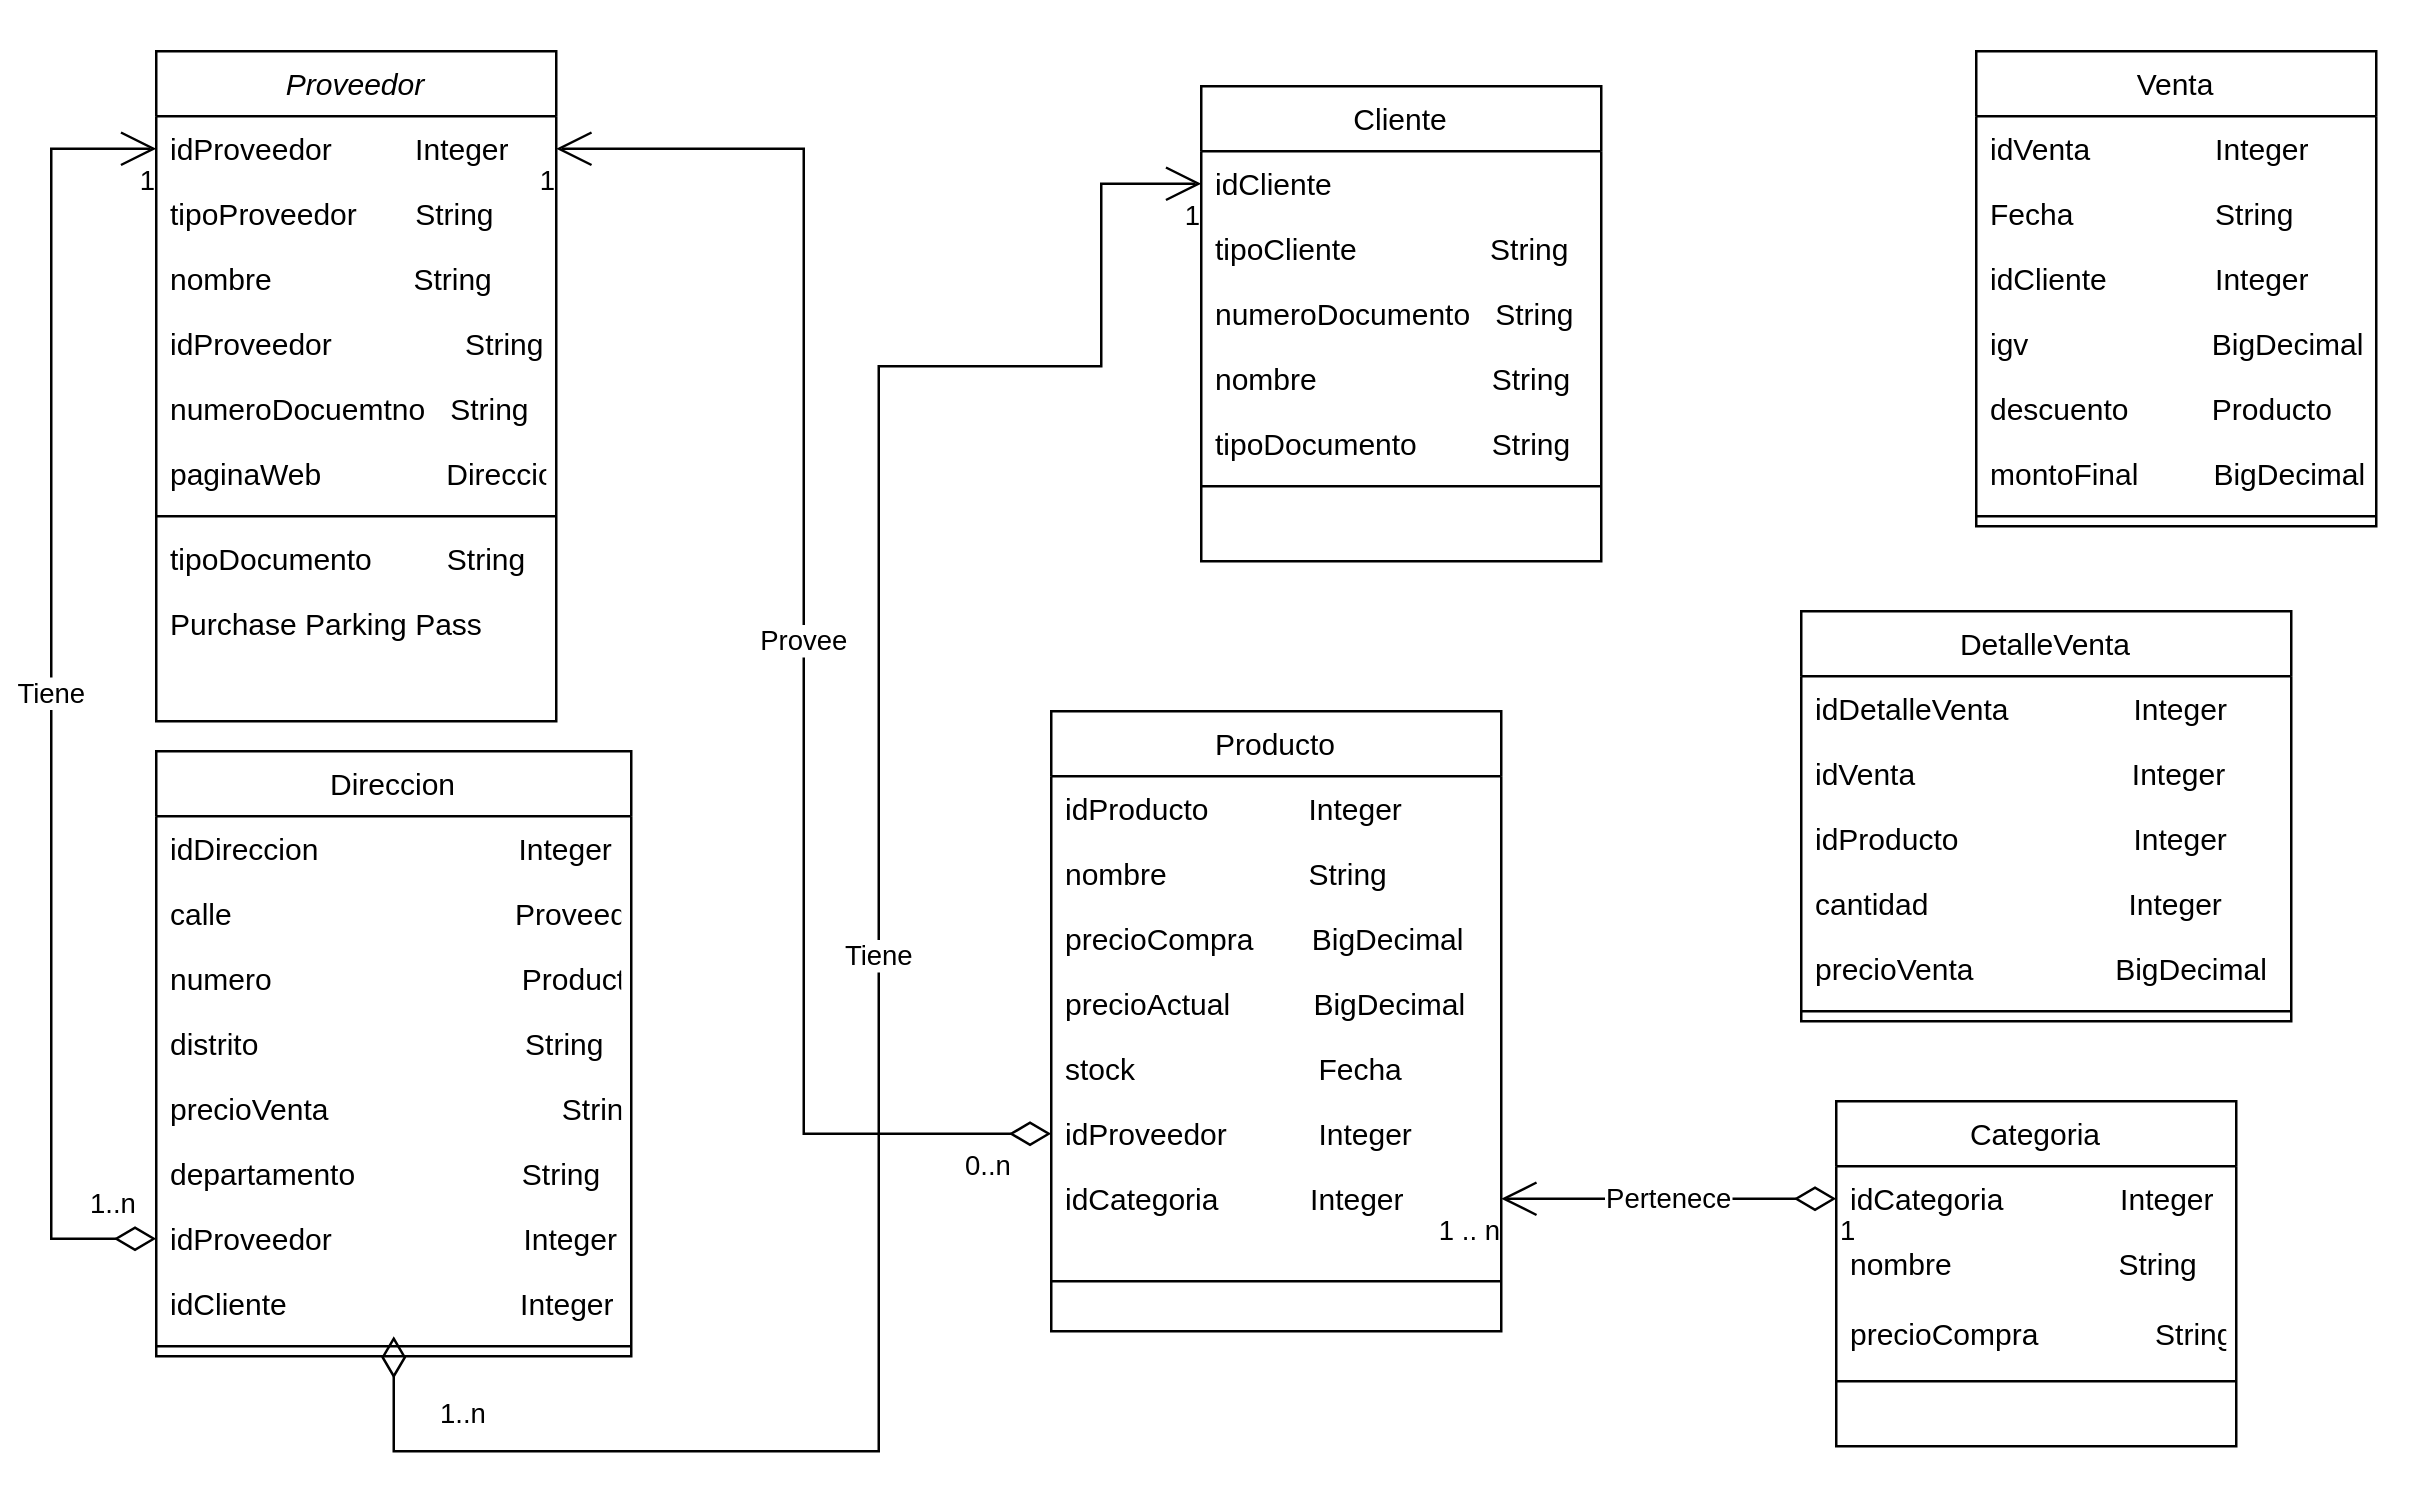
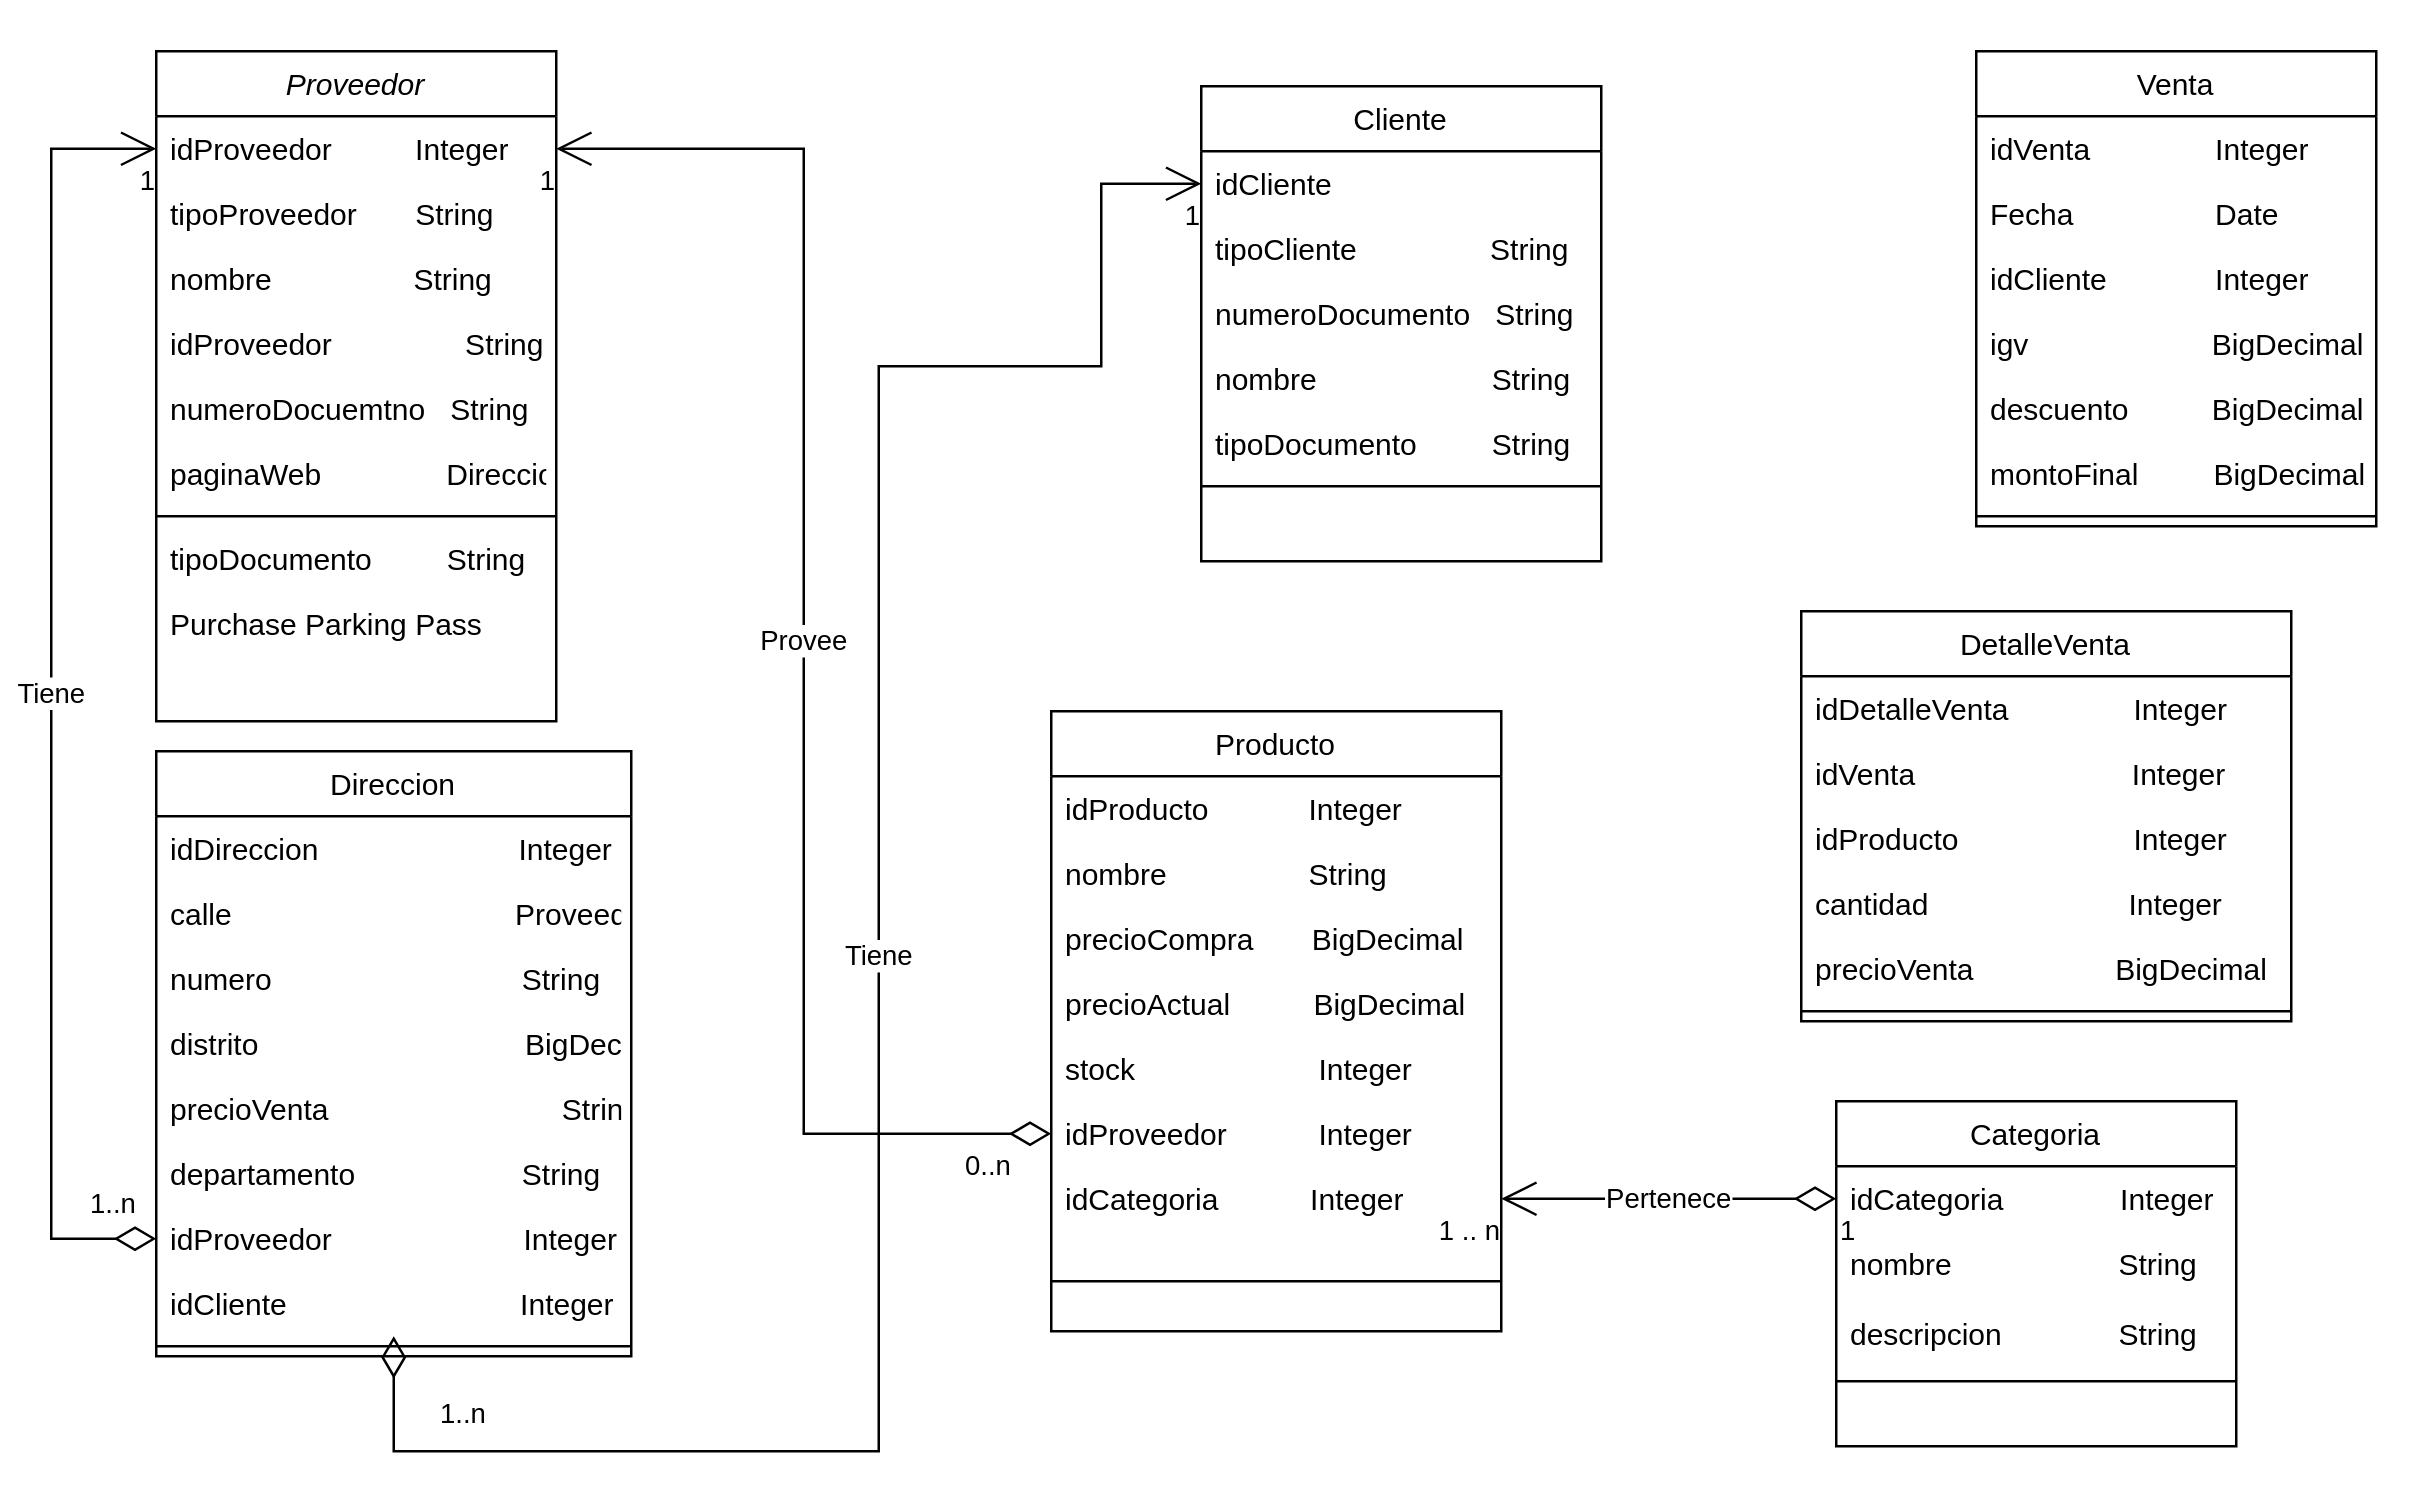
node "Fecha String": label "Fecha String" -> "Fecha Date"
node "descuento Producto": label "descuento Producto" -> "descuento BigDecimal"
node "numero Producto": label "numero Producto" -> "numero String"
node "distrito String": label "distrito String" -> "distrito BigDecimal"
node "stock Fecha": label "stock Fecha" -> "stock Integer"
node "precioCompra String": label "precioCompra String" -> "descripcion String"
